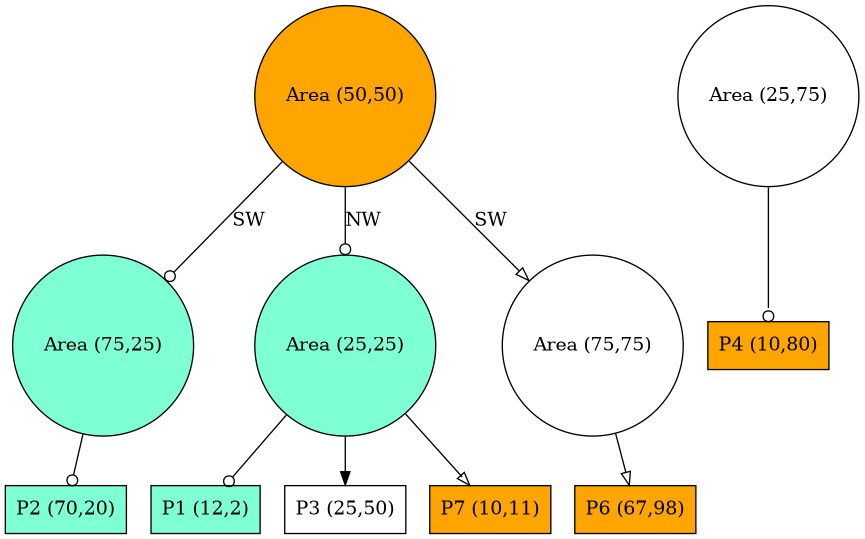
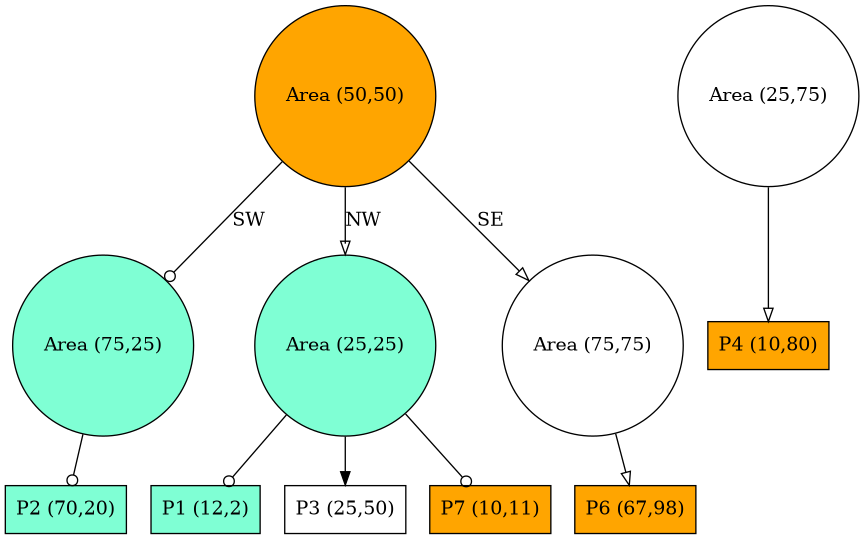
edge "Area (50,50)" -> "Area (25,25)": arrowhead odot -> onormal
edge "Area (50,50)" -> "Area (75,75)": label "SW" -> "SE"
edge "Area (25,75)" -> "P4 (10,80)": arrowhead odot -> onormal
edge "Area (25,25)" -> "P7 (10,11)": arrowhead onormal -> odot
